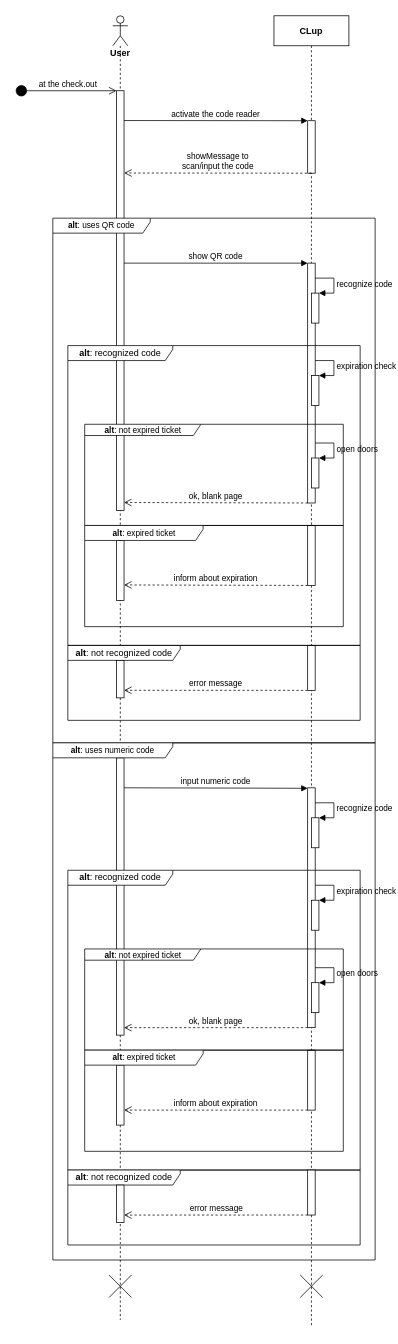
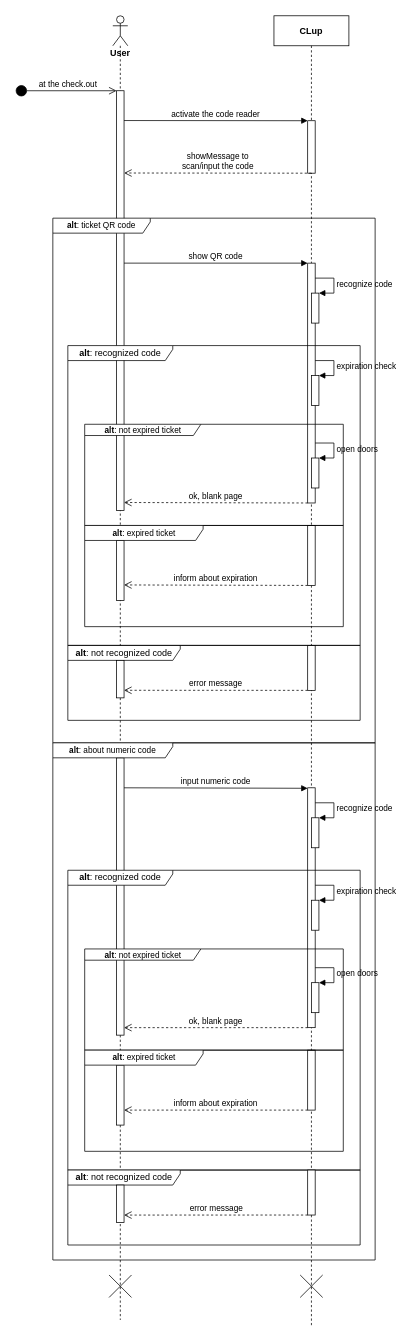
node "alt: uses QR code": label "alt: uses QR code" -> "alt: ticket QR code"
node "alt: uses numeric code": label "alt: uses numeric code" -> "alt: about numeric code"
